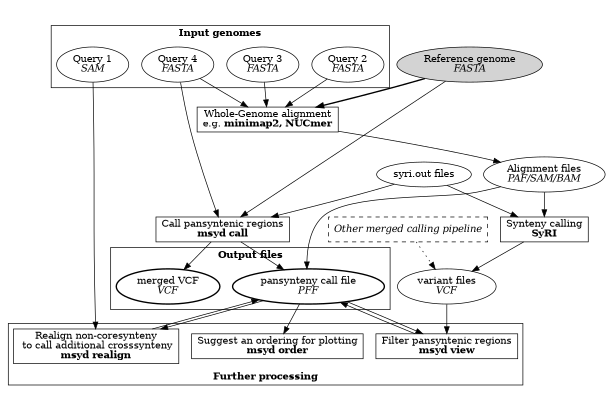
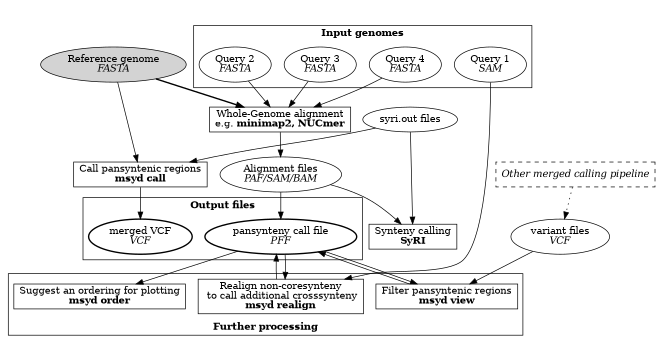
edge "Query 4" -> "Call pansyntenic regions": removed
edge "Call pansyntenic regions" -> "pansynteny call file": removed
edge "Synteny calling" -> "variant files": removed
